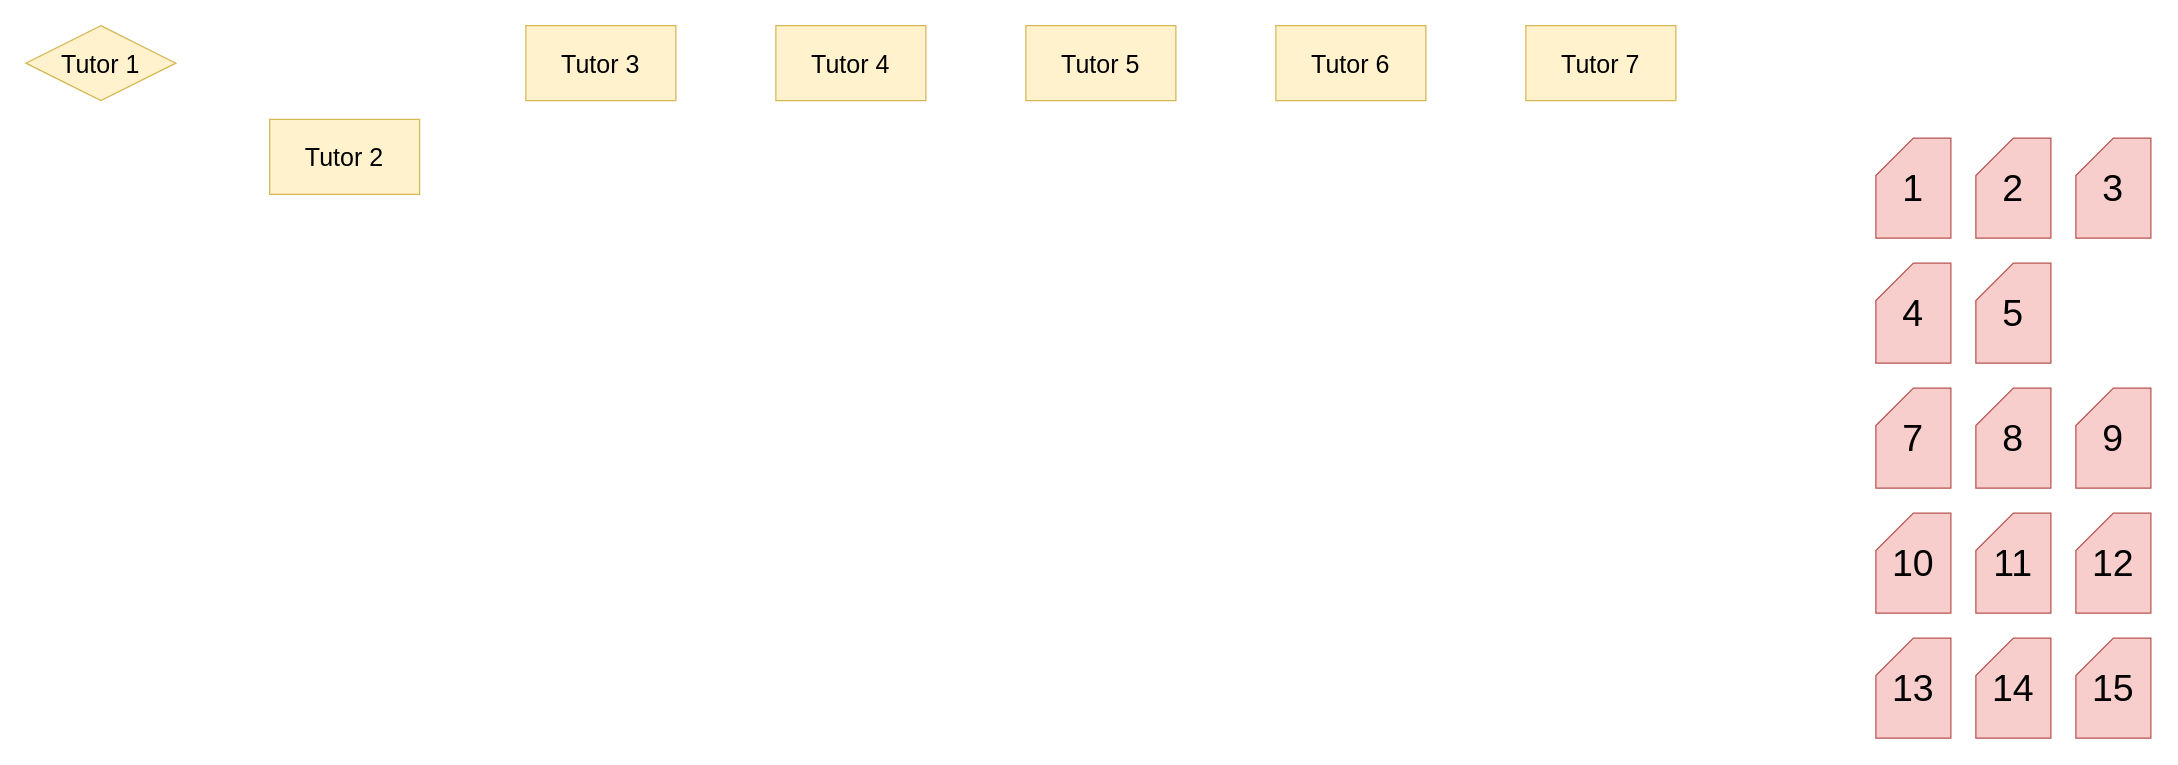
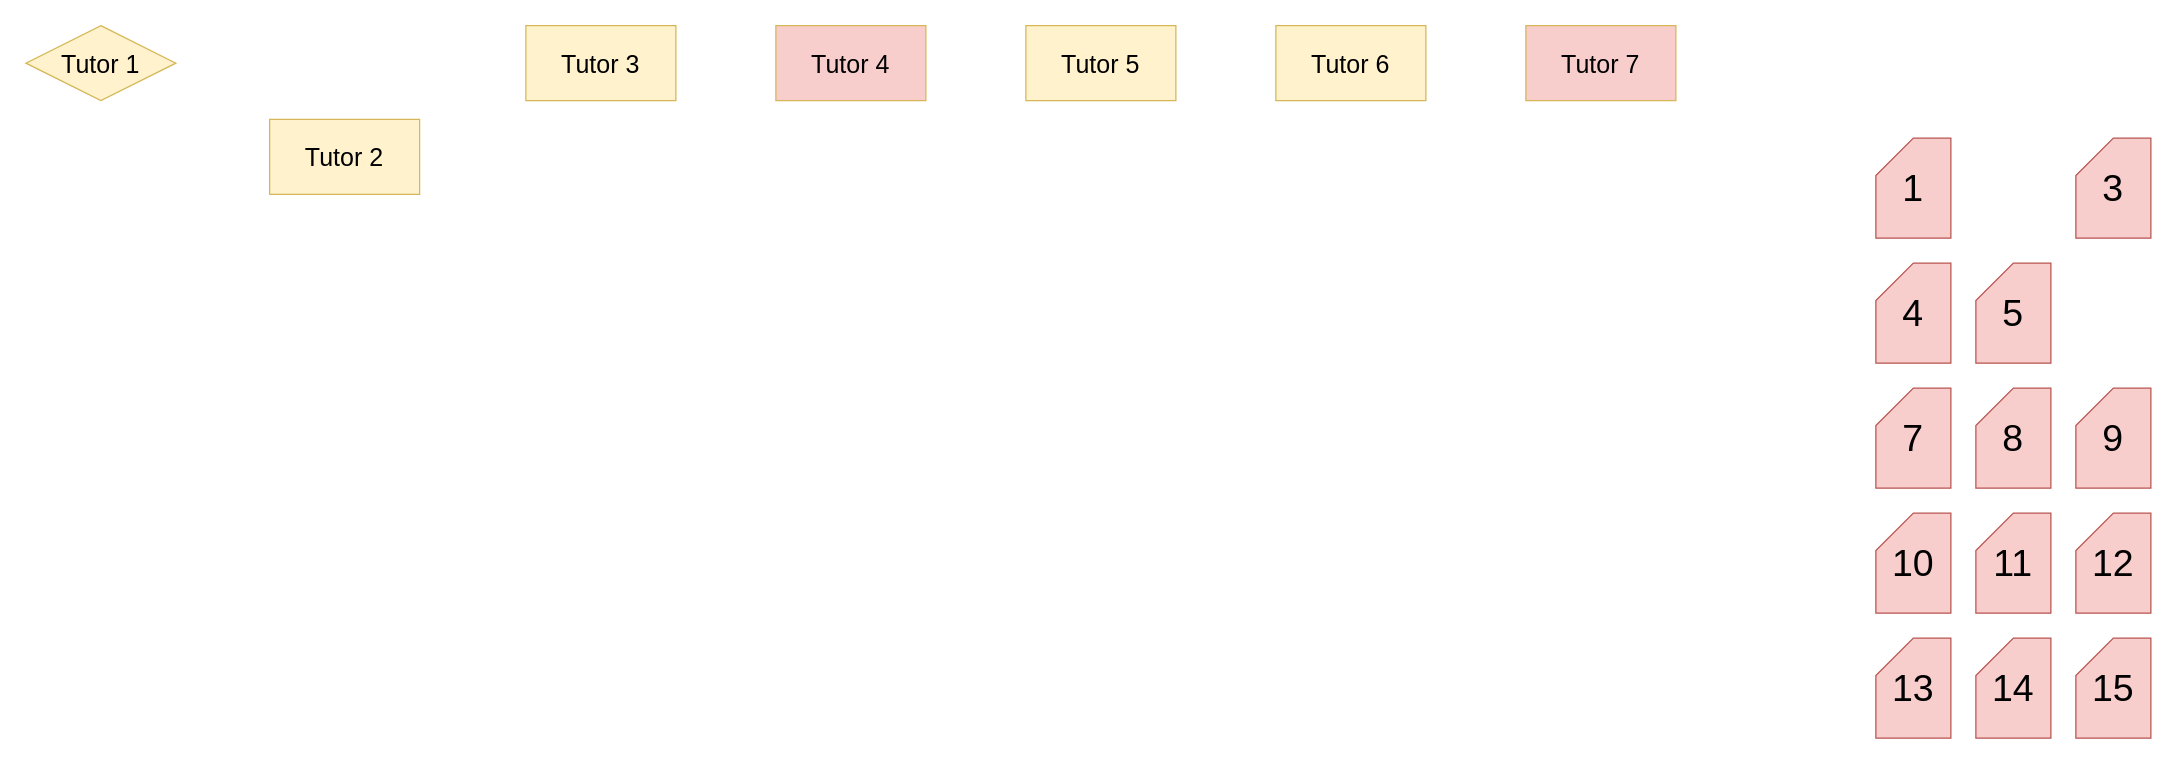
node "Tutor 4": fillcolor #fff2cc -> #f8cecc
node "Tutor 7": fillcolor #fff2cc -> #f8cecc
node "2": removed
